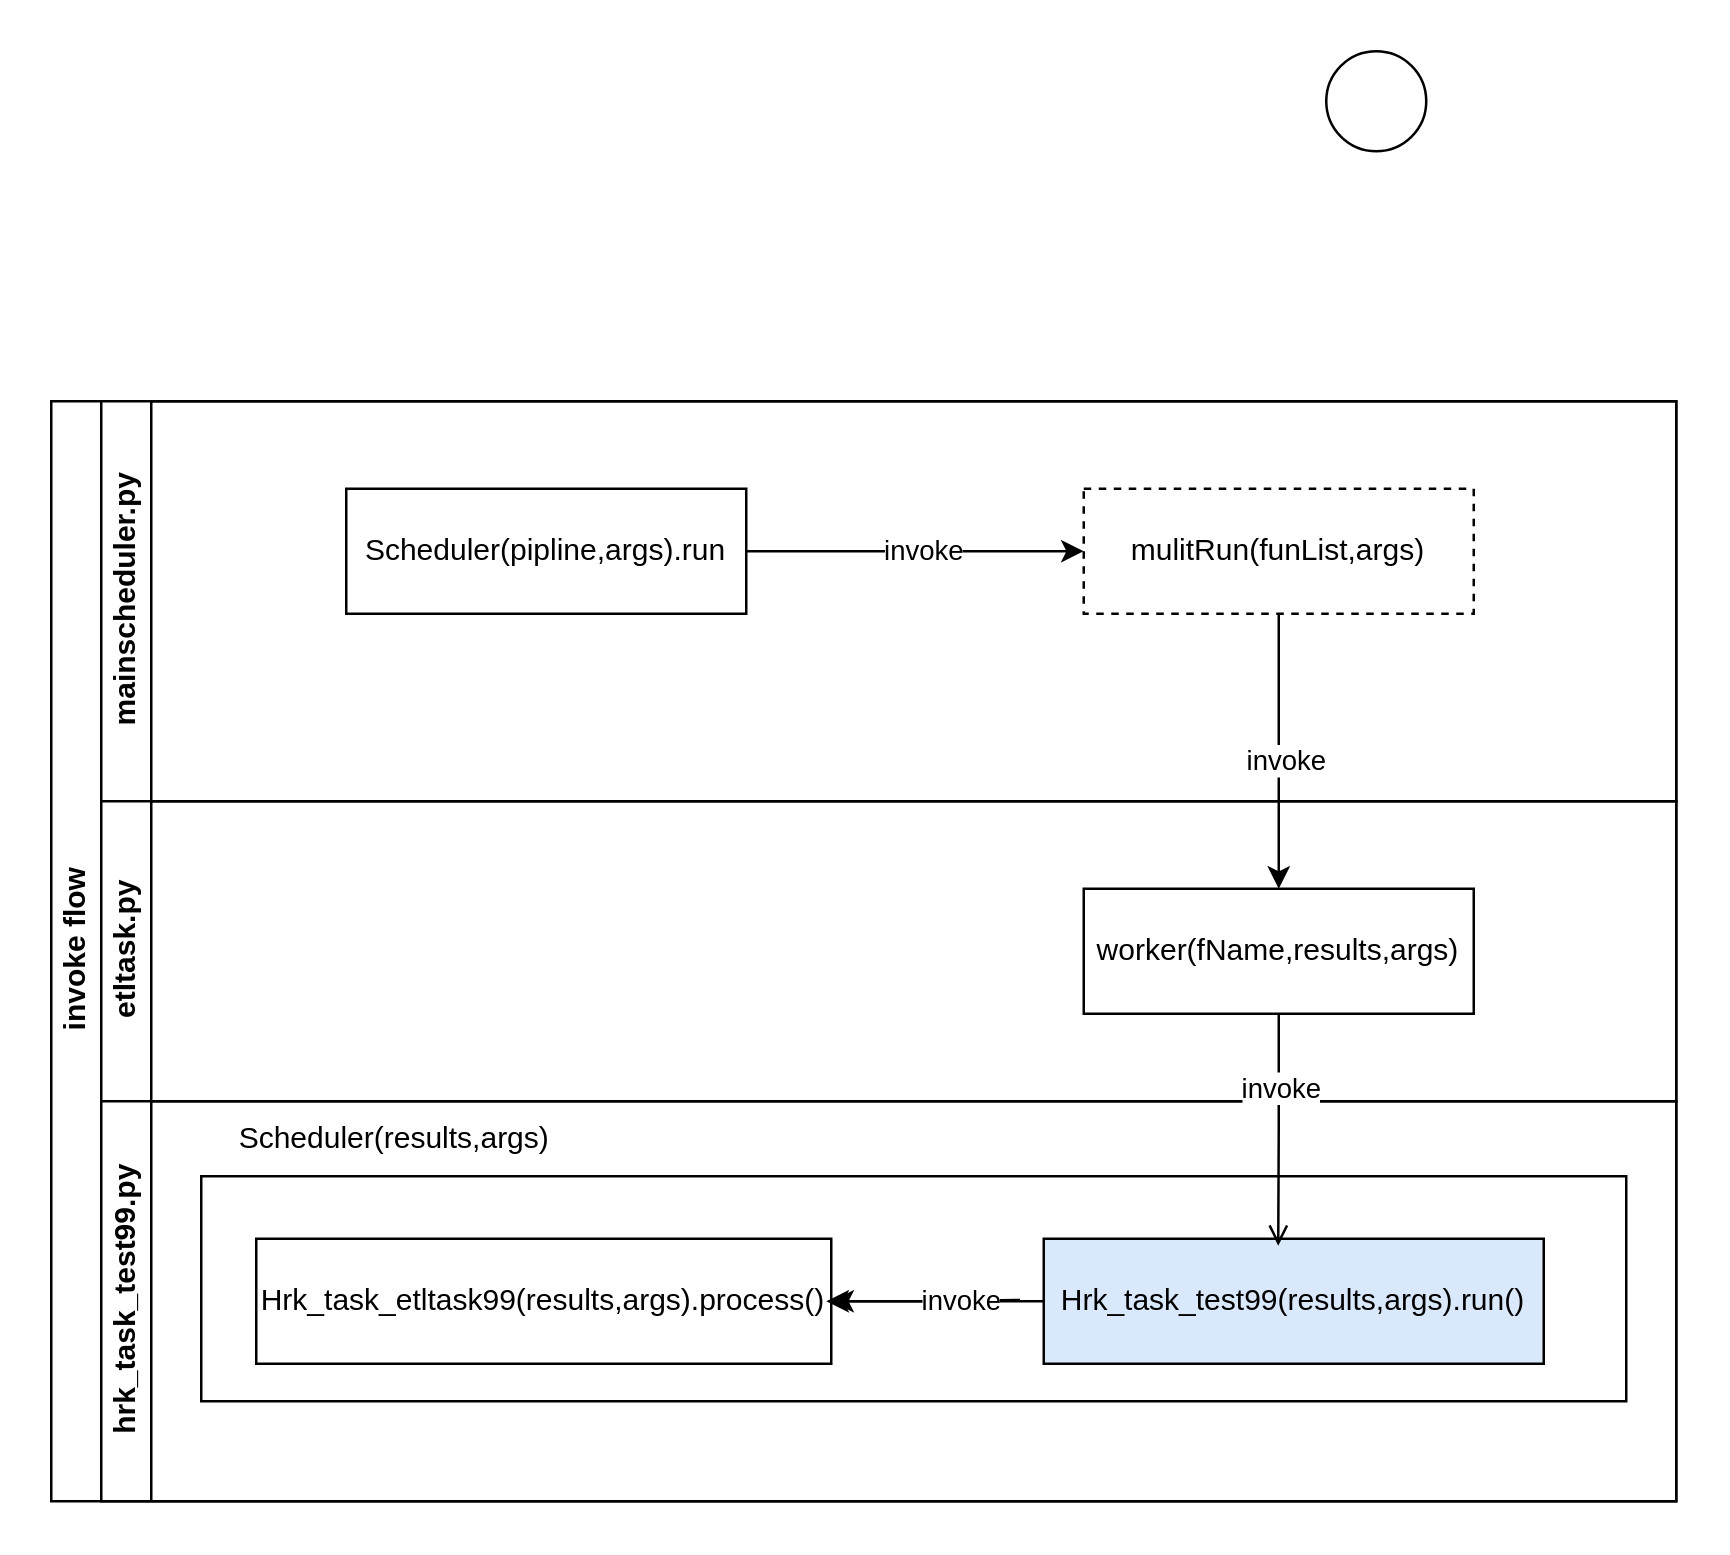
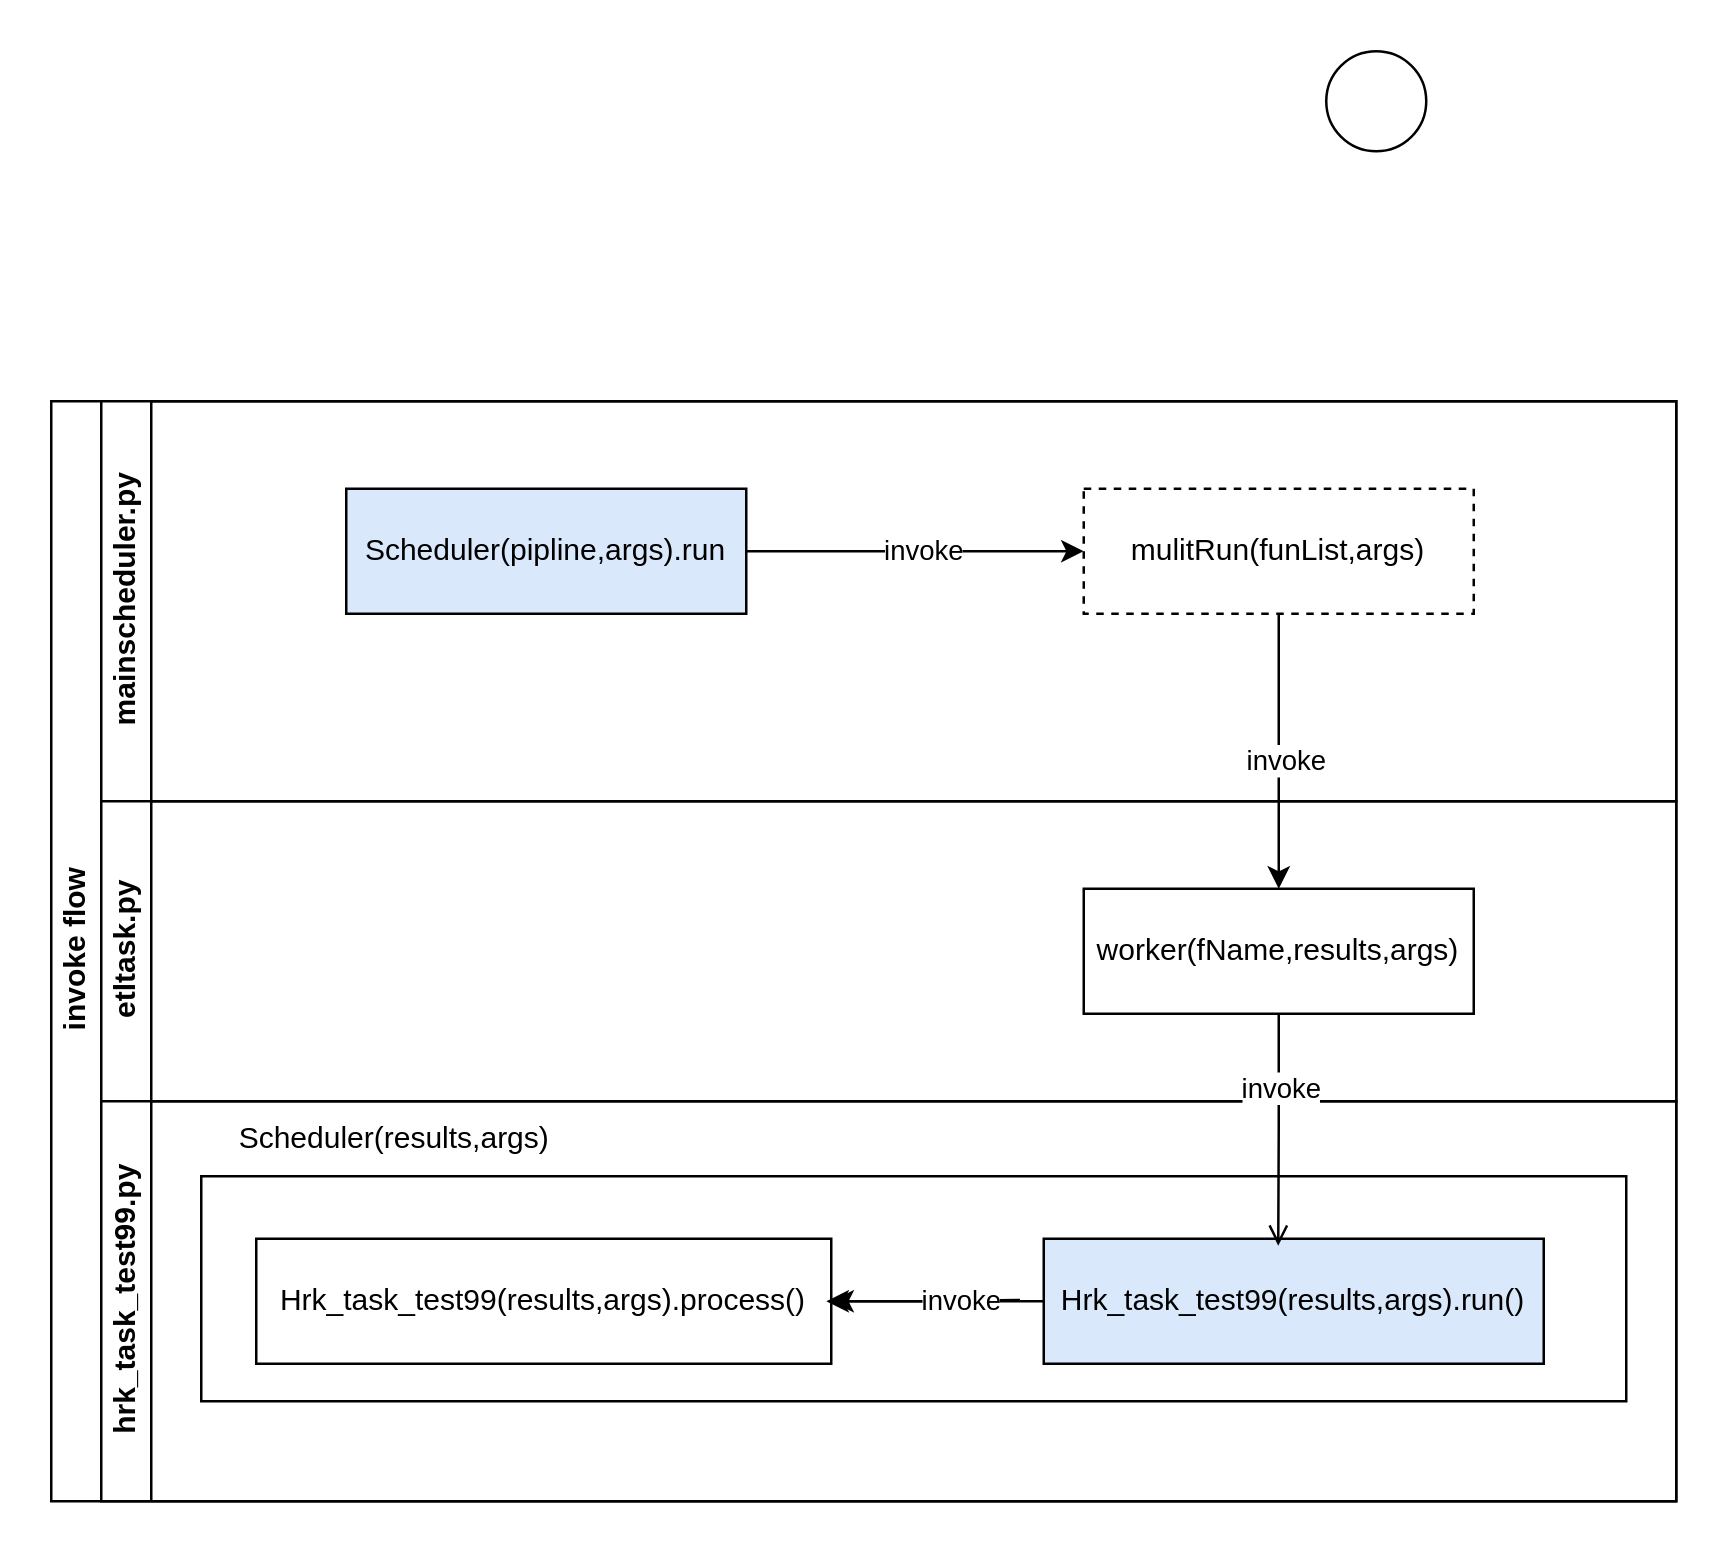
node "Scheduler(pipline,args).run": fillcolor #ffffff -> #dae8fc
node "Hrk_task_etltask99(results,args).process()": label "Hrk_task_etltask99(results,args).process()" -> "Hrk_task_test99(results,args).process()"
